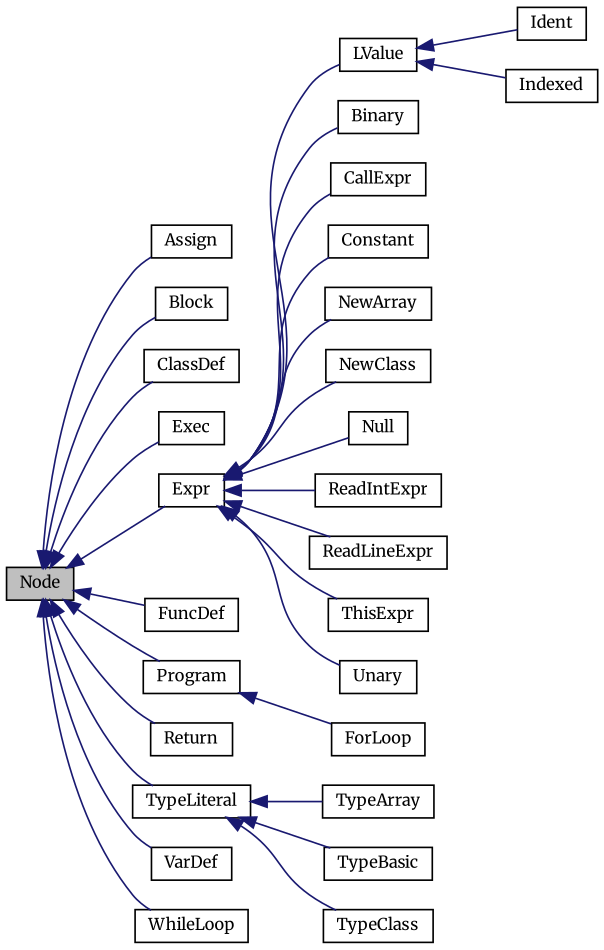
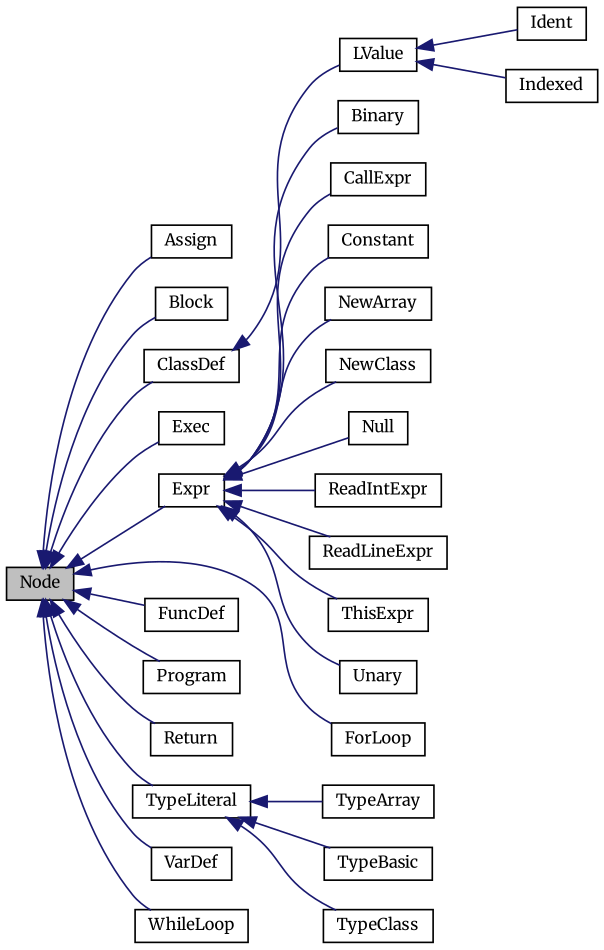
edge "LValue" -> "Expr": now "LValue" -> "ClassDef"
edge "ForLoop" -> "Program": now "ForLoop" -> "Node"
